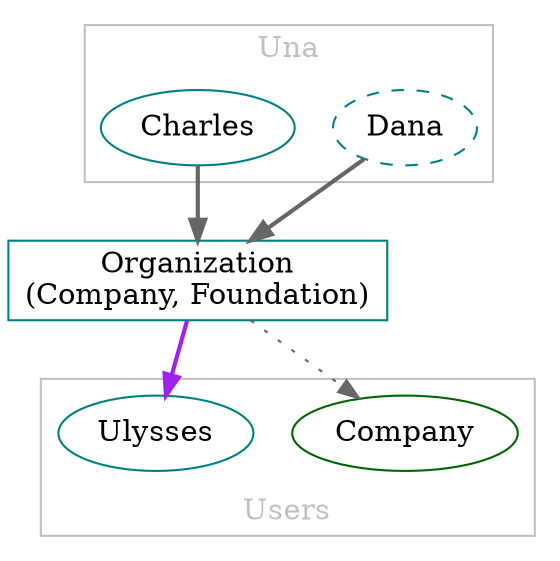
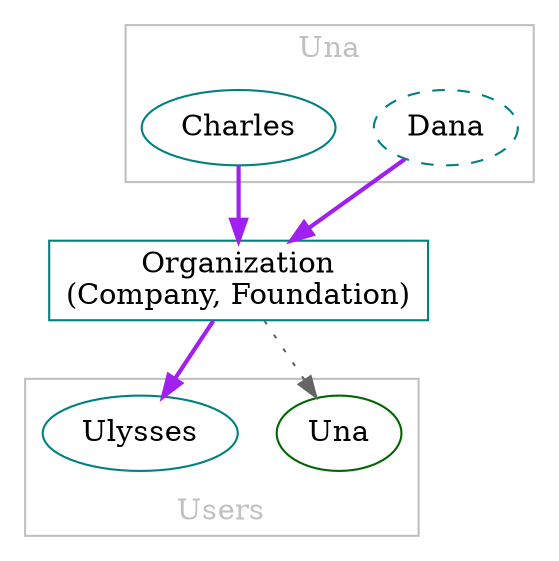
edge "Charles" -> "Organization (Company, Foundation)": color gray40 -> purple
edge "Dana" -> "Organization (Company, Foundation)": color gray40 -> purple
node "Company": label "Company" -> "Una"
